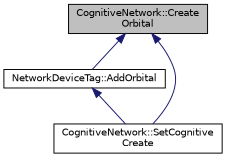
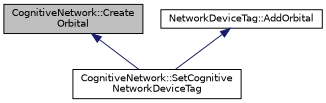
edge "NetworkDeviceTag::AddOrbital" -> "CognitiveNetwork::Create Orbital": removed
node "CognitiveNetwork::SetCognitive Create": label "CognitiveNetwork::SetCognitive Create" -> "CognitiveNetwork::SetCognitive NetworkDeviceTag"
